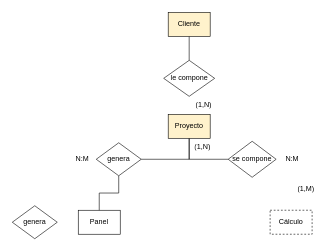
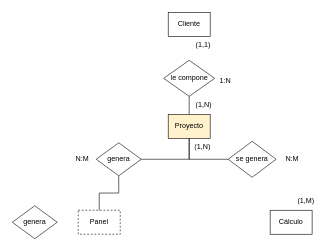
node "Cliente": fillcolor #fff2cc -> #ffffff
node "(1,1)": added
edge "Cliente" -- "le compone": removed
node "1:N": added
edge "le compone" -- "Proyecto": added
node "se compone": label "se compone" -> "se genera"
node "(1,M)": moved (306, 189) -> (306, 201)
node "Panel": style solid -> dashed
node "Cálculo": style dashed -> solid
